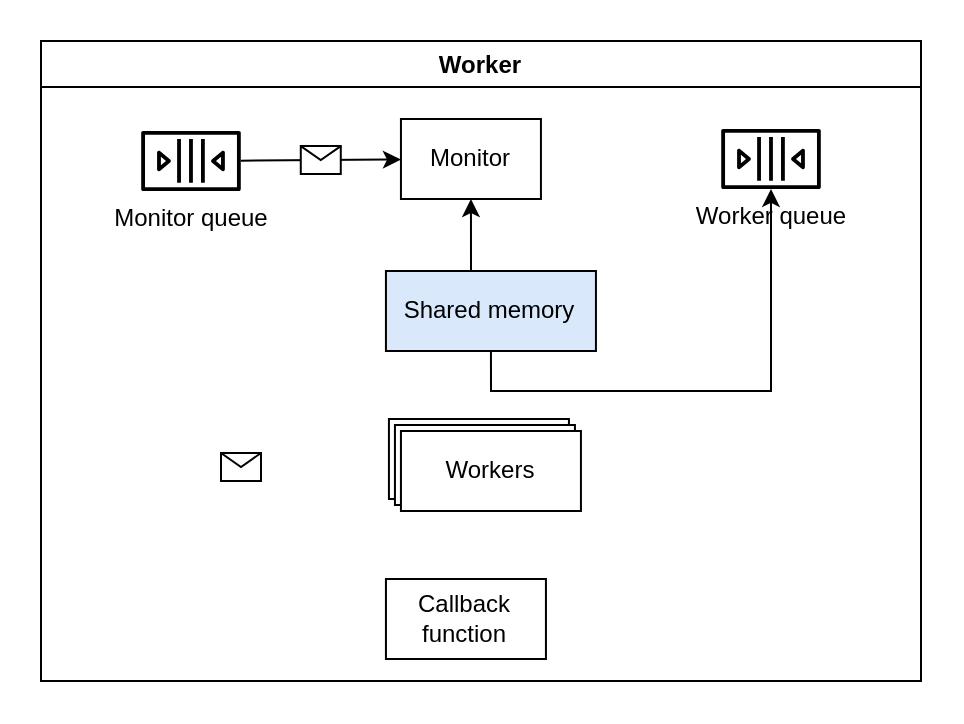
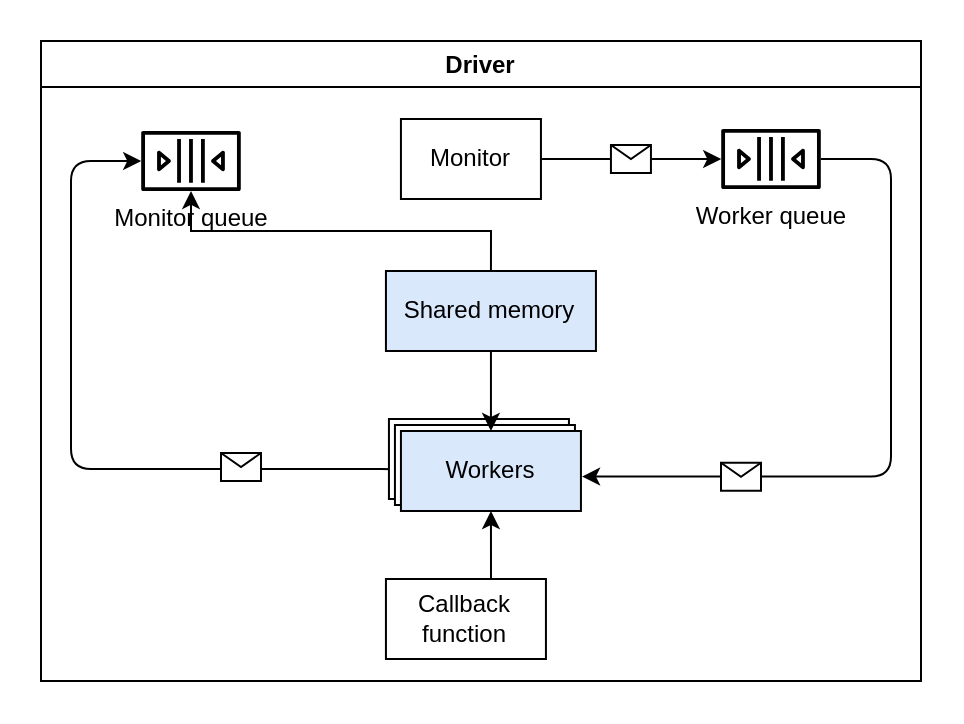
node "Worker": label "Worker" -> "Driver"
edge "Monitor" -> "Worker queue": added
edge "Monitor queue" -> "Monitor": removed
edge "Shared memory" -> "Monitor": now "Shared memory" -> "Monitor queue"
edge "Worker queue" -> "Workers": added
edge "Workers" -> "Monitor queue": added
edge "Shared memory" -> "Worker queue": now "Shared memory" -> "Workers"
node "Workers": fillcolor #ffffff -> #dae8fc
edge "Callback function" -> "Workers": added
